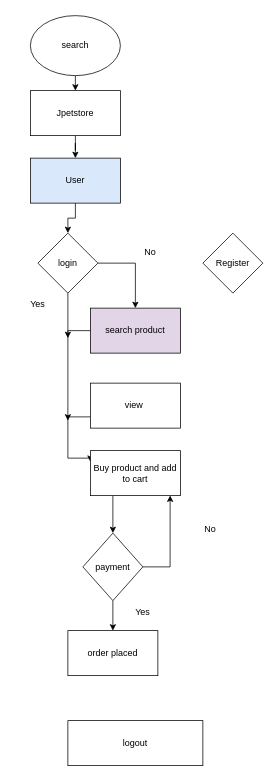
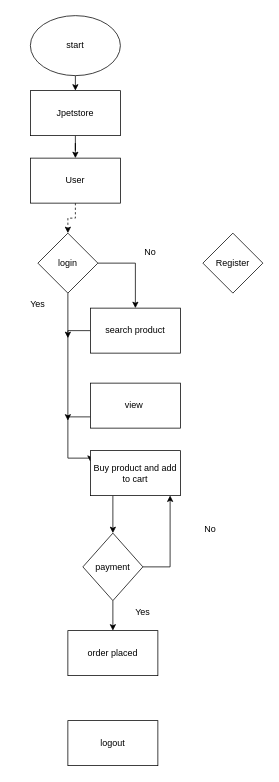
node "search": label "search" -> "start"
node "User": fillcolor #dae8fc -> #ffffff
edge "User" -> "login": style solid -> dashed
node "search product": fillcolor #e1d5e7 -> #ffffff
node "logout": size 135x45 -> 90x45
